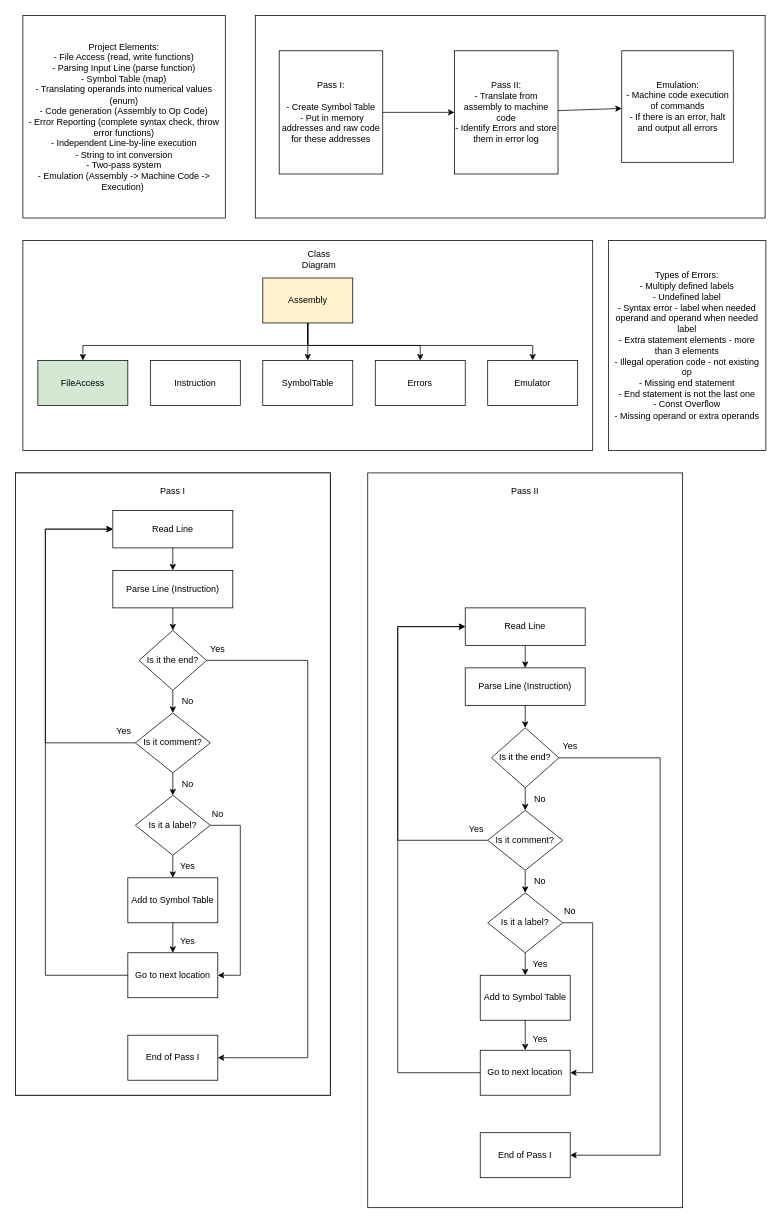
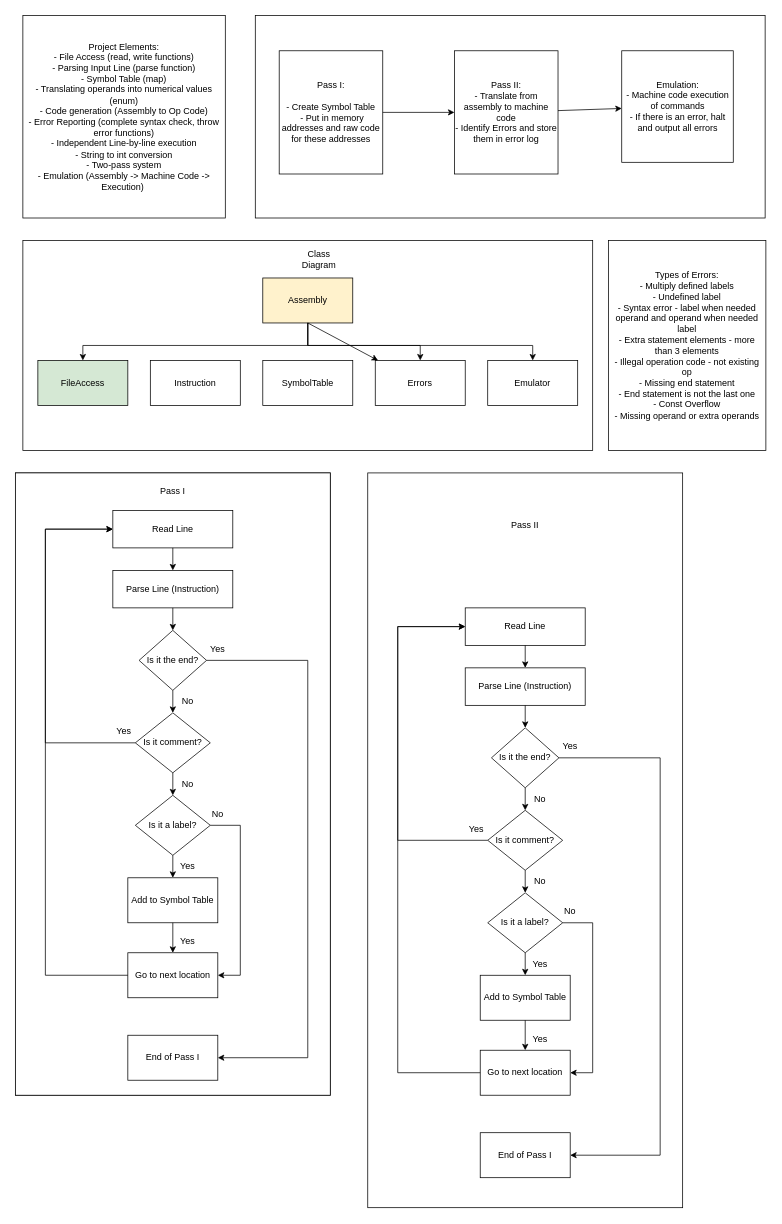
edge "Assembly" -> "SymbolTable": now "Assembly" -> "Errors"
node "Pass II": moved (525, 492) -> (525, 525)
